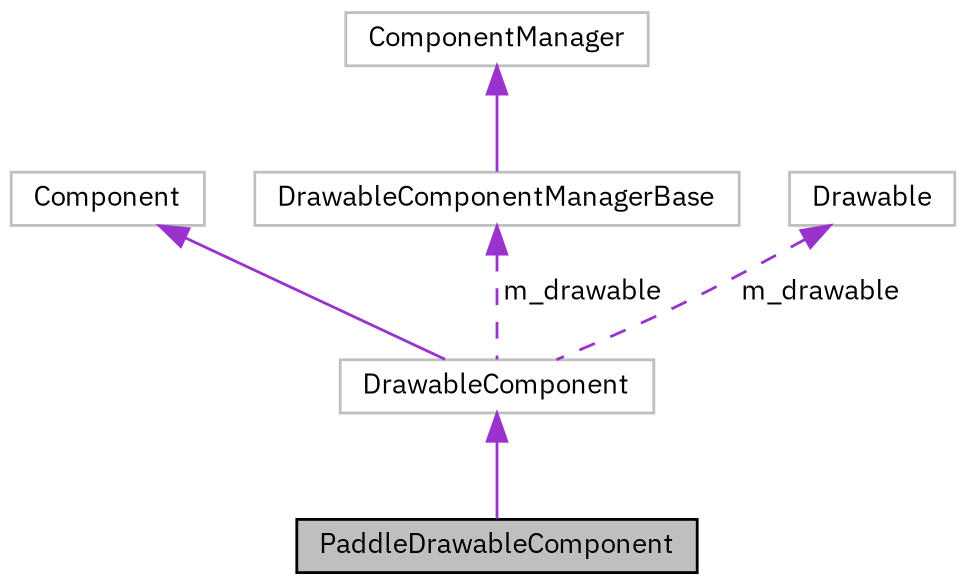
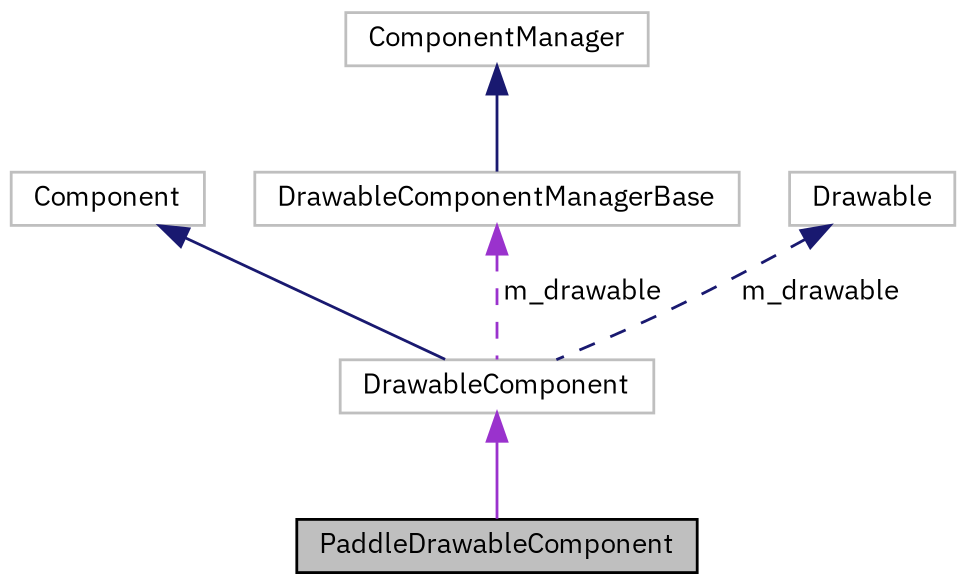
edge "DrawableComponentManagerBase" -> "ComponentManager": color darkorchid3 -> midnightblue
edge "DrawableComponent" -> "Component": color darkorchid3 -> midnightblue
edge "DrawableComponent" -> "Drawable": color darkorchid3 -> midnightblue
